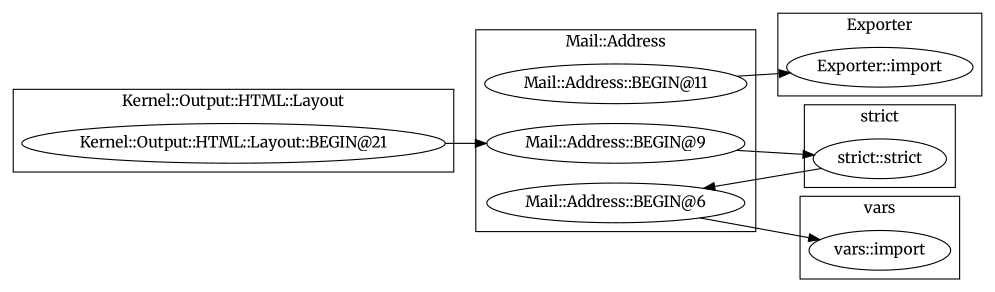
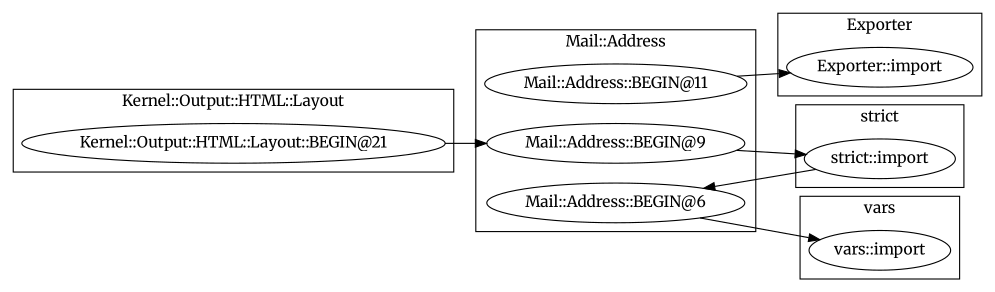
node "strict::strict": label "strict::strict" -> "strict::import"
